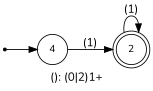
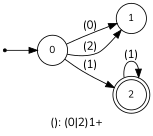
node "1": added
node "4": label "4" -> "0"
